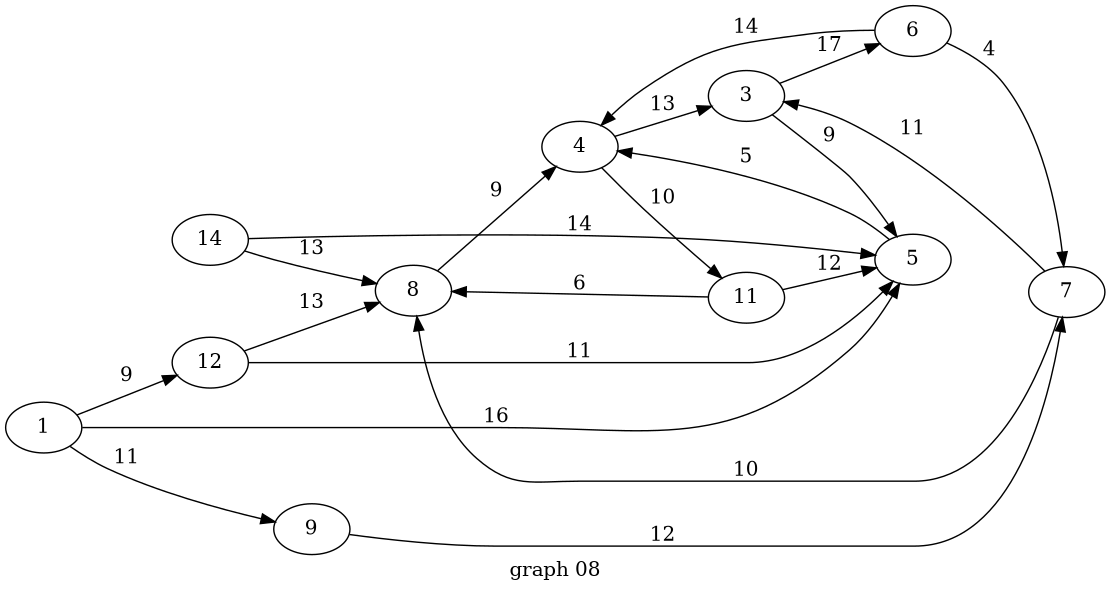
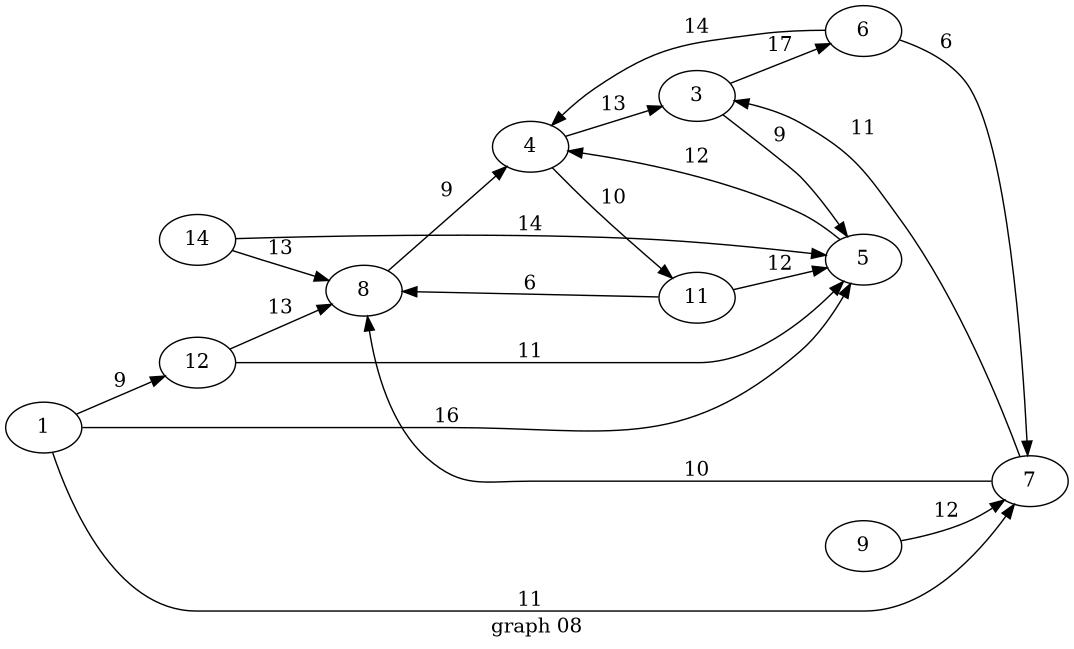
edge "6" -> "7": label " 4 " -> " 6 "
edge "5" -> "4": label " 5 " -> " 12 "
edge "1" -> "9": now "1" -> "7"
